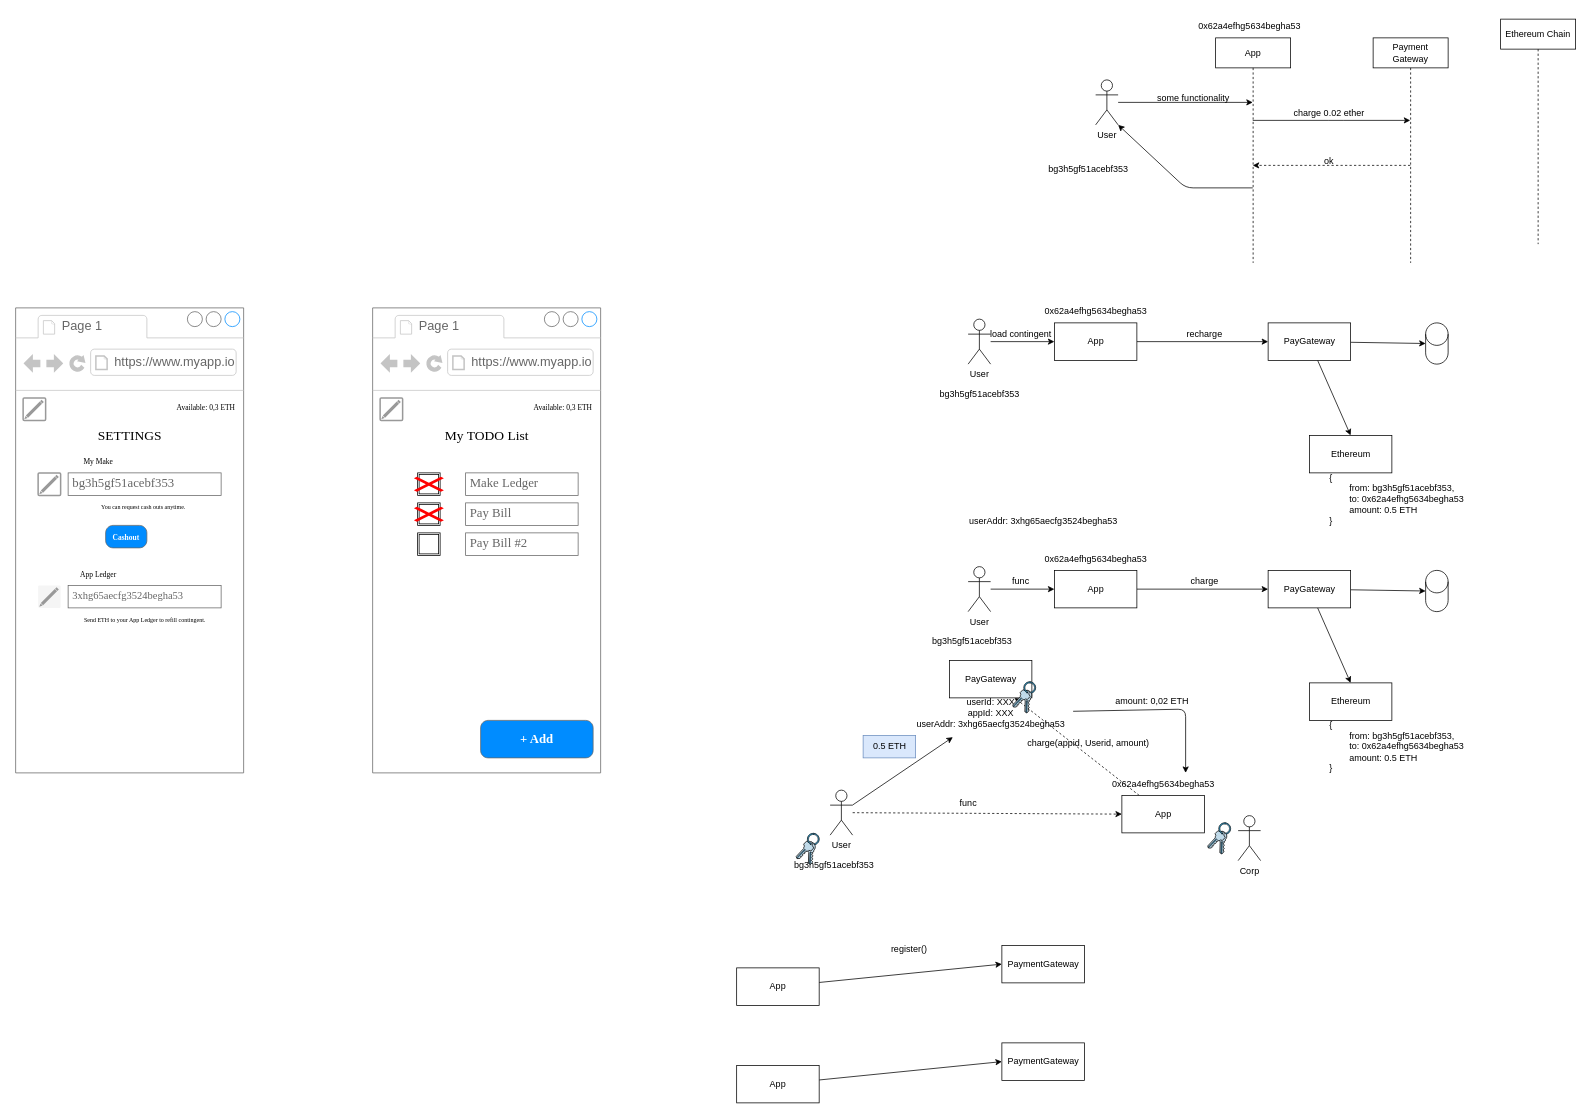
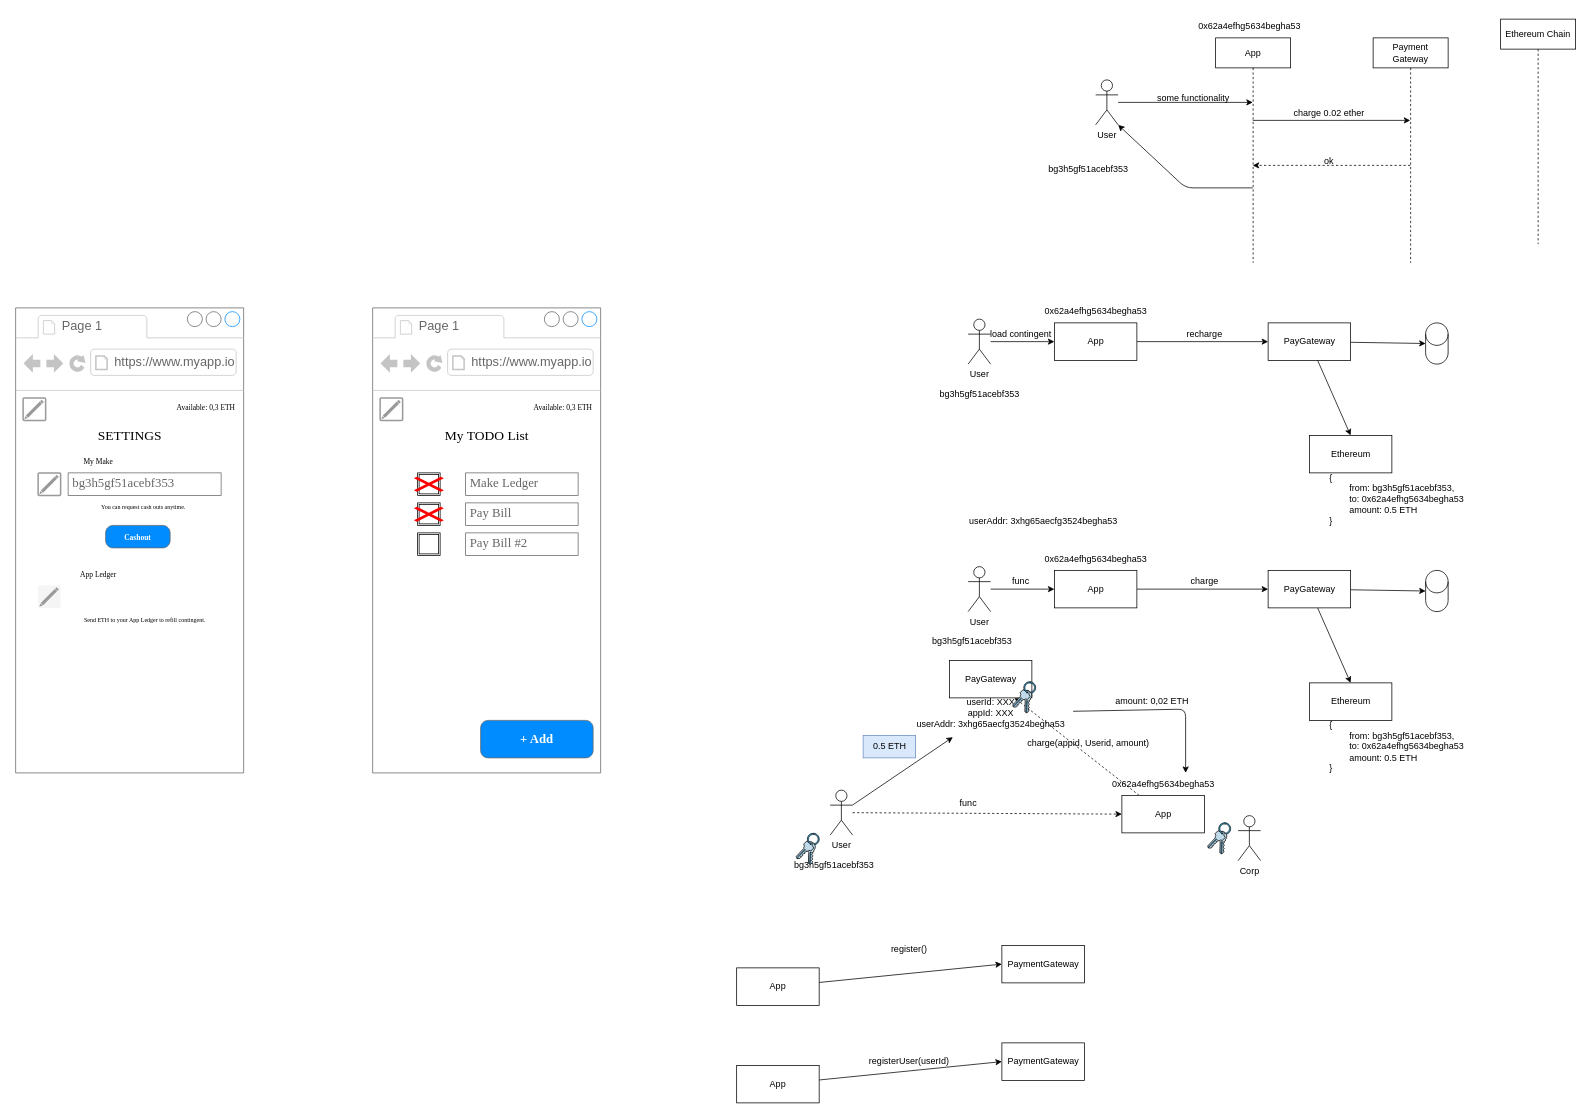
node "Cashout": size 41x23 -> 65x23
node "3xhg65aecfg3524begha53": removed
node "registerUser(userId)": added
